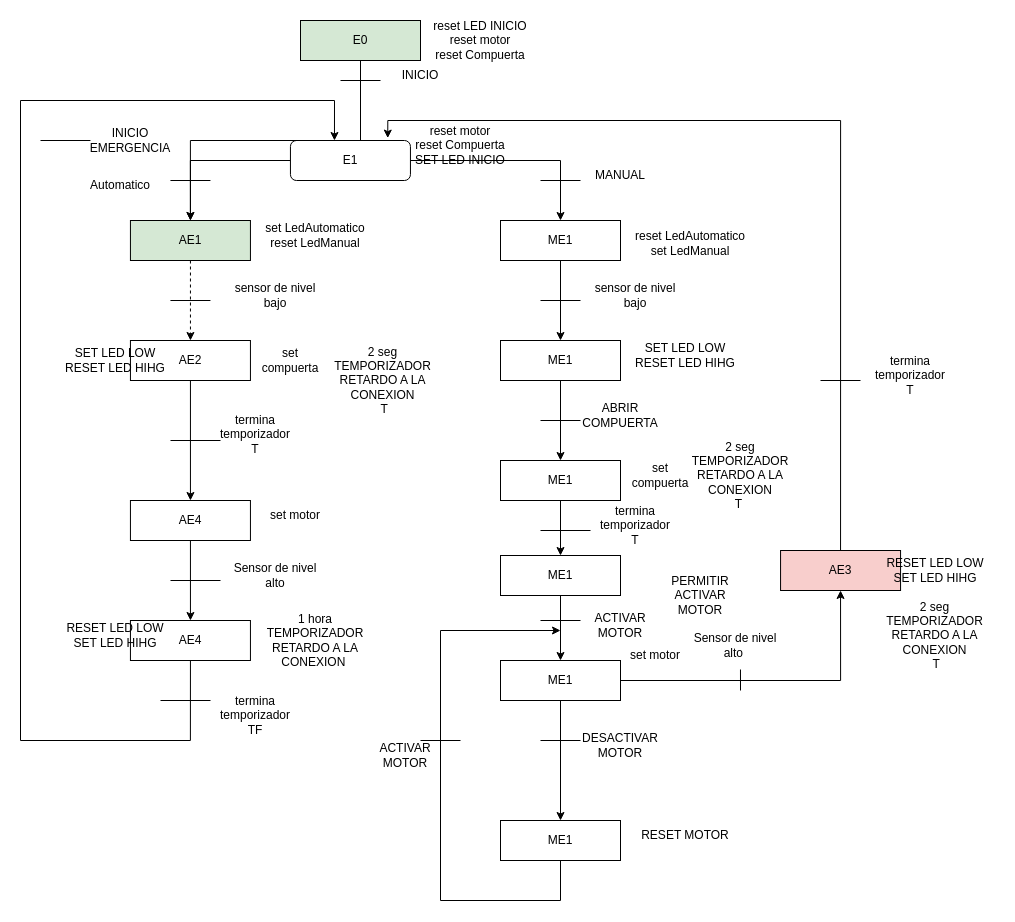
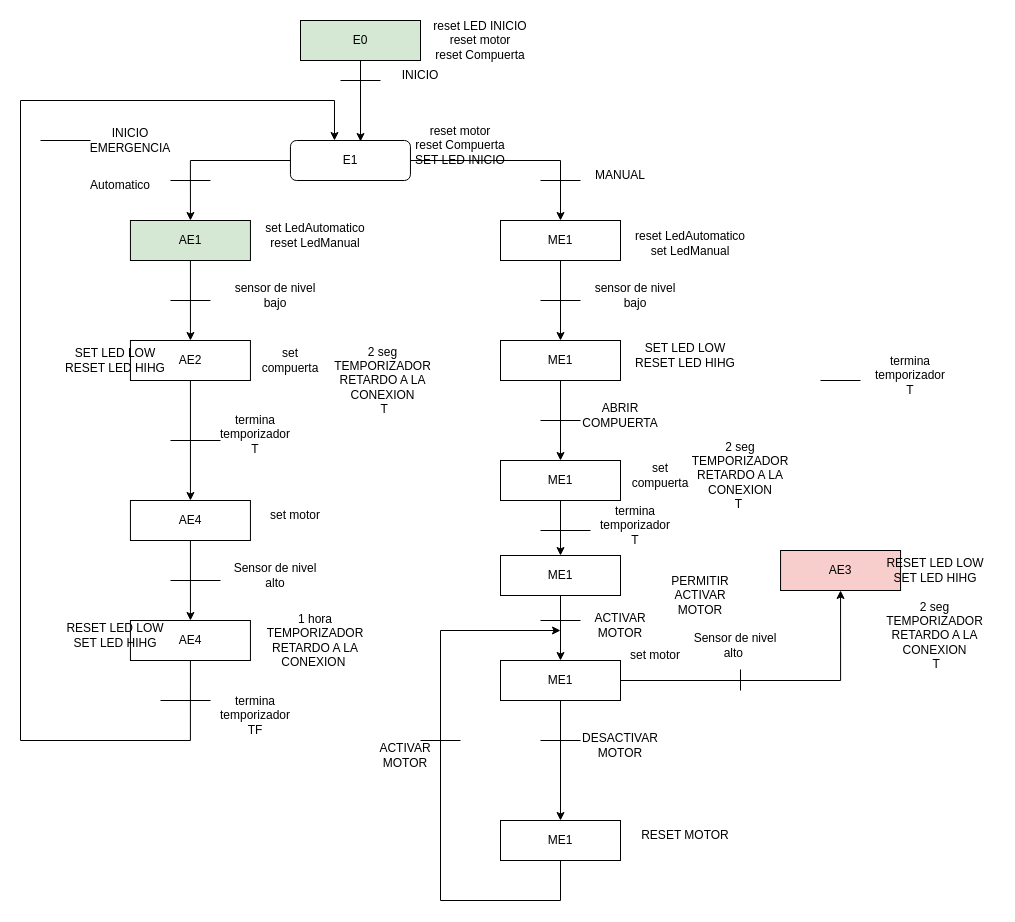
edge "AE3" -> "E1": removed
edge "E0" -> "AE1": now "E0" -> "E1"
edge "AE1" -> "AE2": style dashed -> solid
